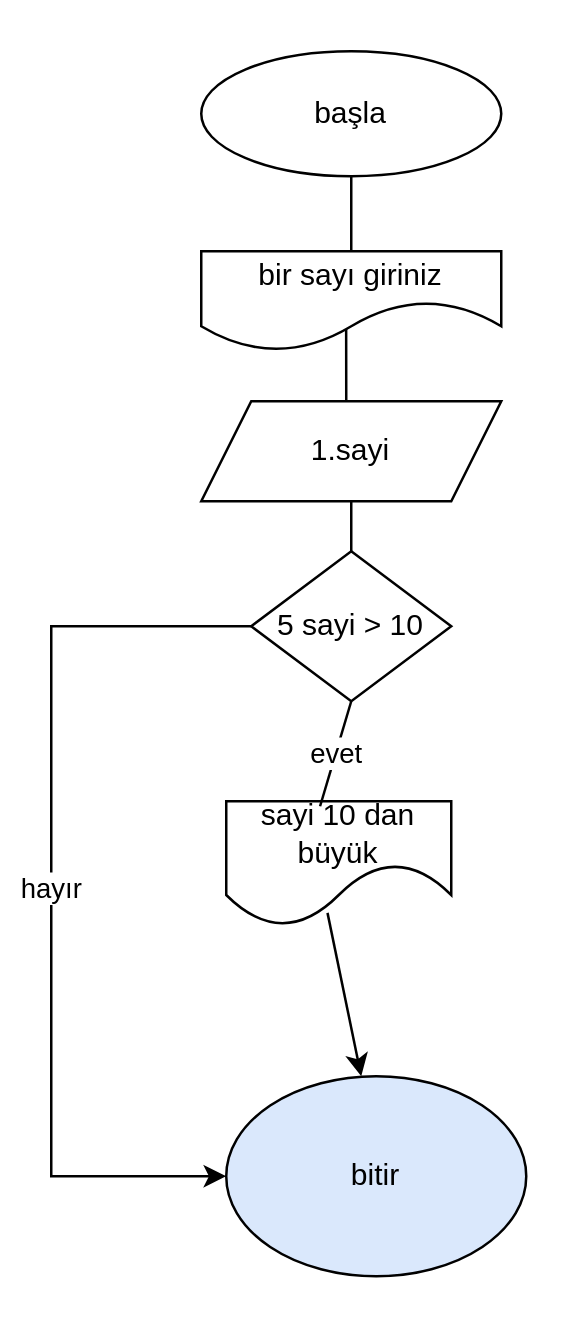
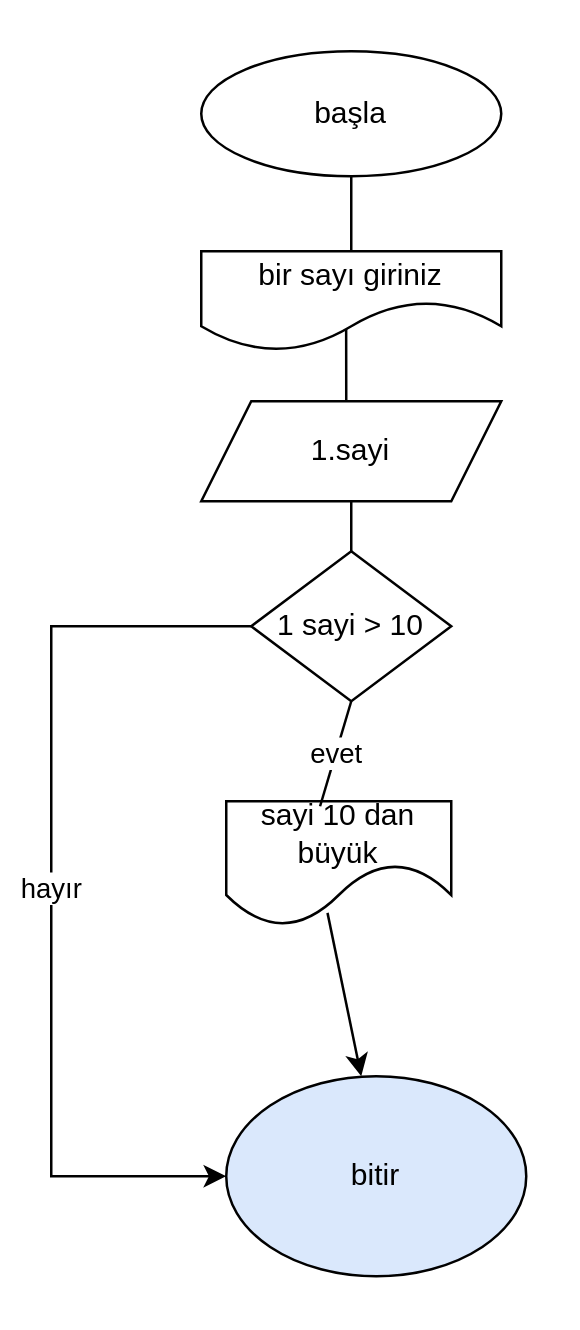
node "5 sayi > 10": label "5 sayi > 10" -> "1 sayi > 10"
